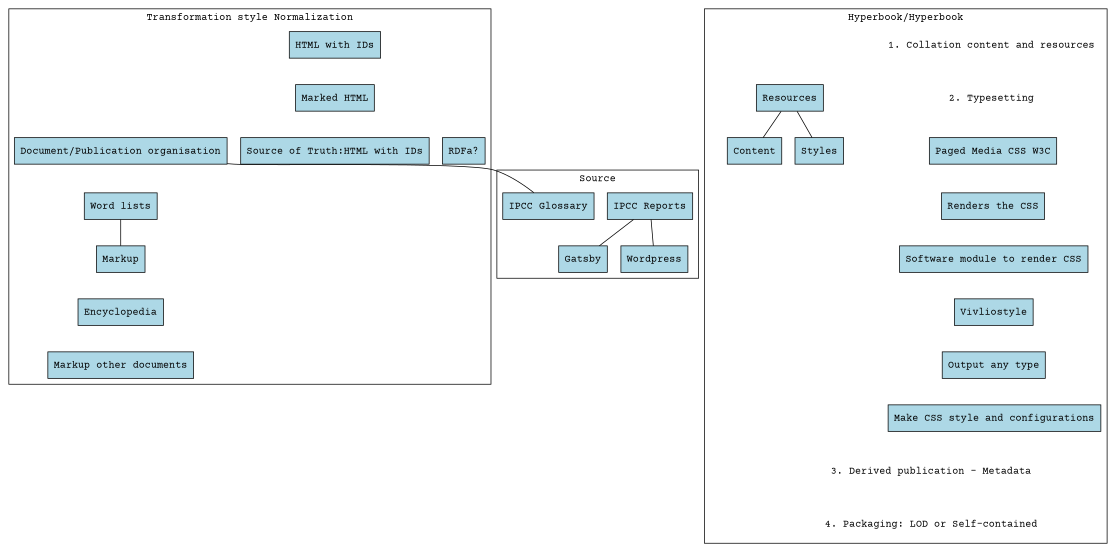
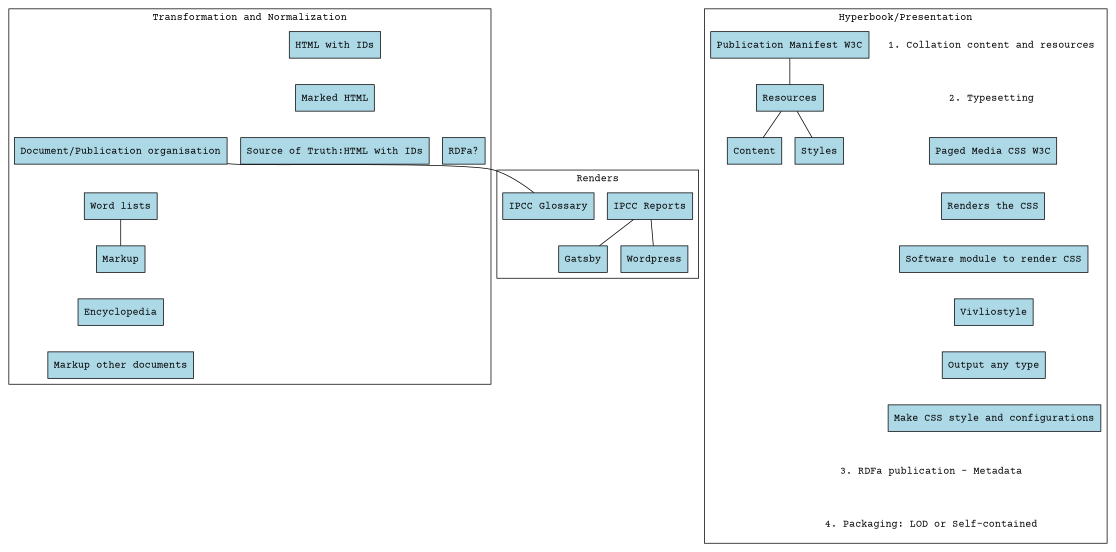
cluster "Transformation style Normalization": label "Transformation style Normalization" -> "Transformation and Normalization"
cluster "Hyperbook/Hyperbook": label "Hyperbook/Hyperbook" -> "Hyperbook/Presentation"
node "Publication Manifest W3C": added
cluster "Source": label "Source" -> "Renders"
node "3. Derived publication - Metadata": label "3. Derived publication - Metadata" -> "3. RDFa publication - Metadata"
